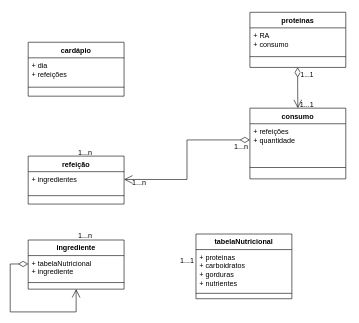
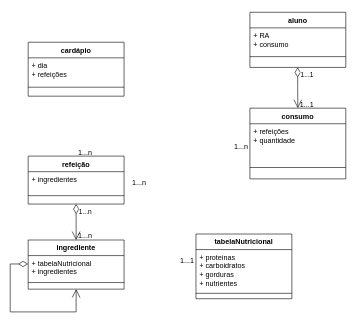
node "proteinas": label "proteinas" -> "aluno"
edge "+ refeições + quantidade" -- "+ ingredientes": removed
edge "refeição" -- "ingrediente": added, label "1...n"
node "+ tabelaNutricional + ingrediente": label "+ tabelaNutricional + ingrediente" -> "+ tabelaNutricional + ingredientes"
